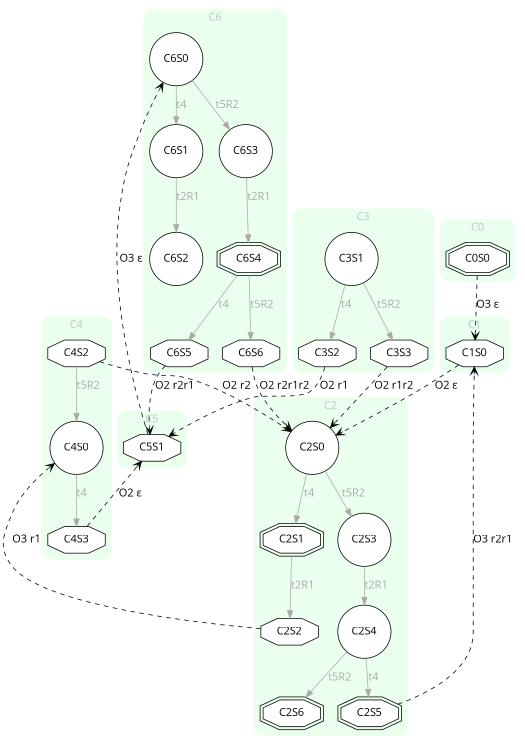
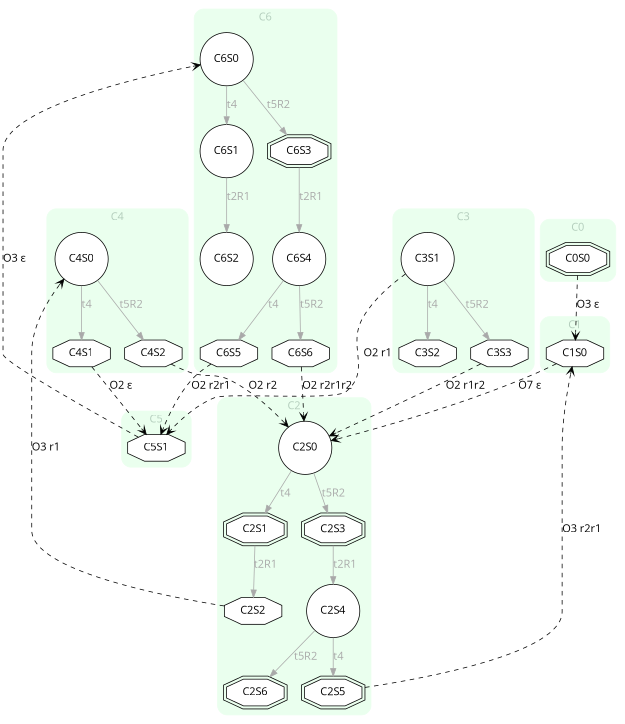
node "C6S3": shape circle -> doubleoctagon
node "C6S4": shape doubleoctagon -> circle
edge "C1S0" -> "C2S0": label "O2 ε" -> "O7 ε"
edge "C4S2" -> "C4S0": reversed
edge "C3S2" -> "C5S1": now "C3S1" -> "C5S1"
node "C4S3": label "C4S3" -> "C4S1"
node "C2S3": shape circle -> doubleoctagon
